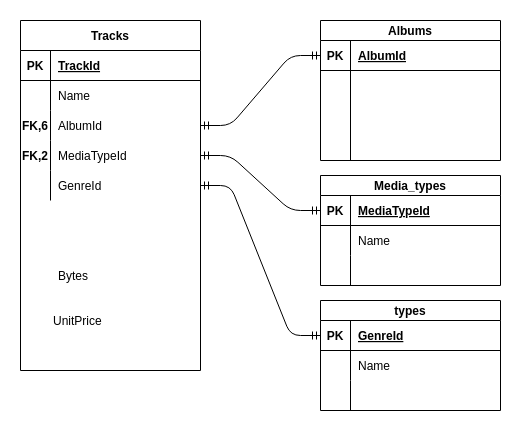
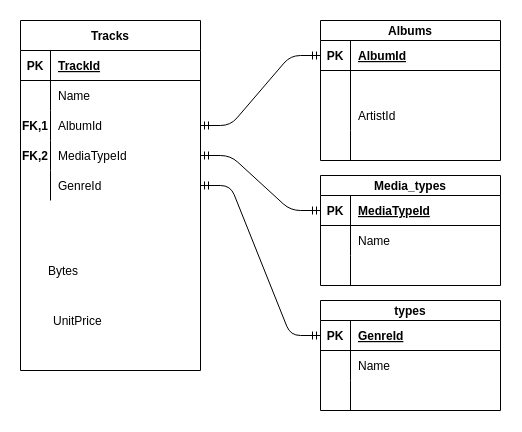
node "ArtistId": added
node "FK,6": label "FK,6" -> "FK,1"
node "Bytes": moved (126, 276) -> (116, 271)
